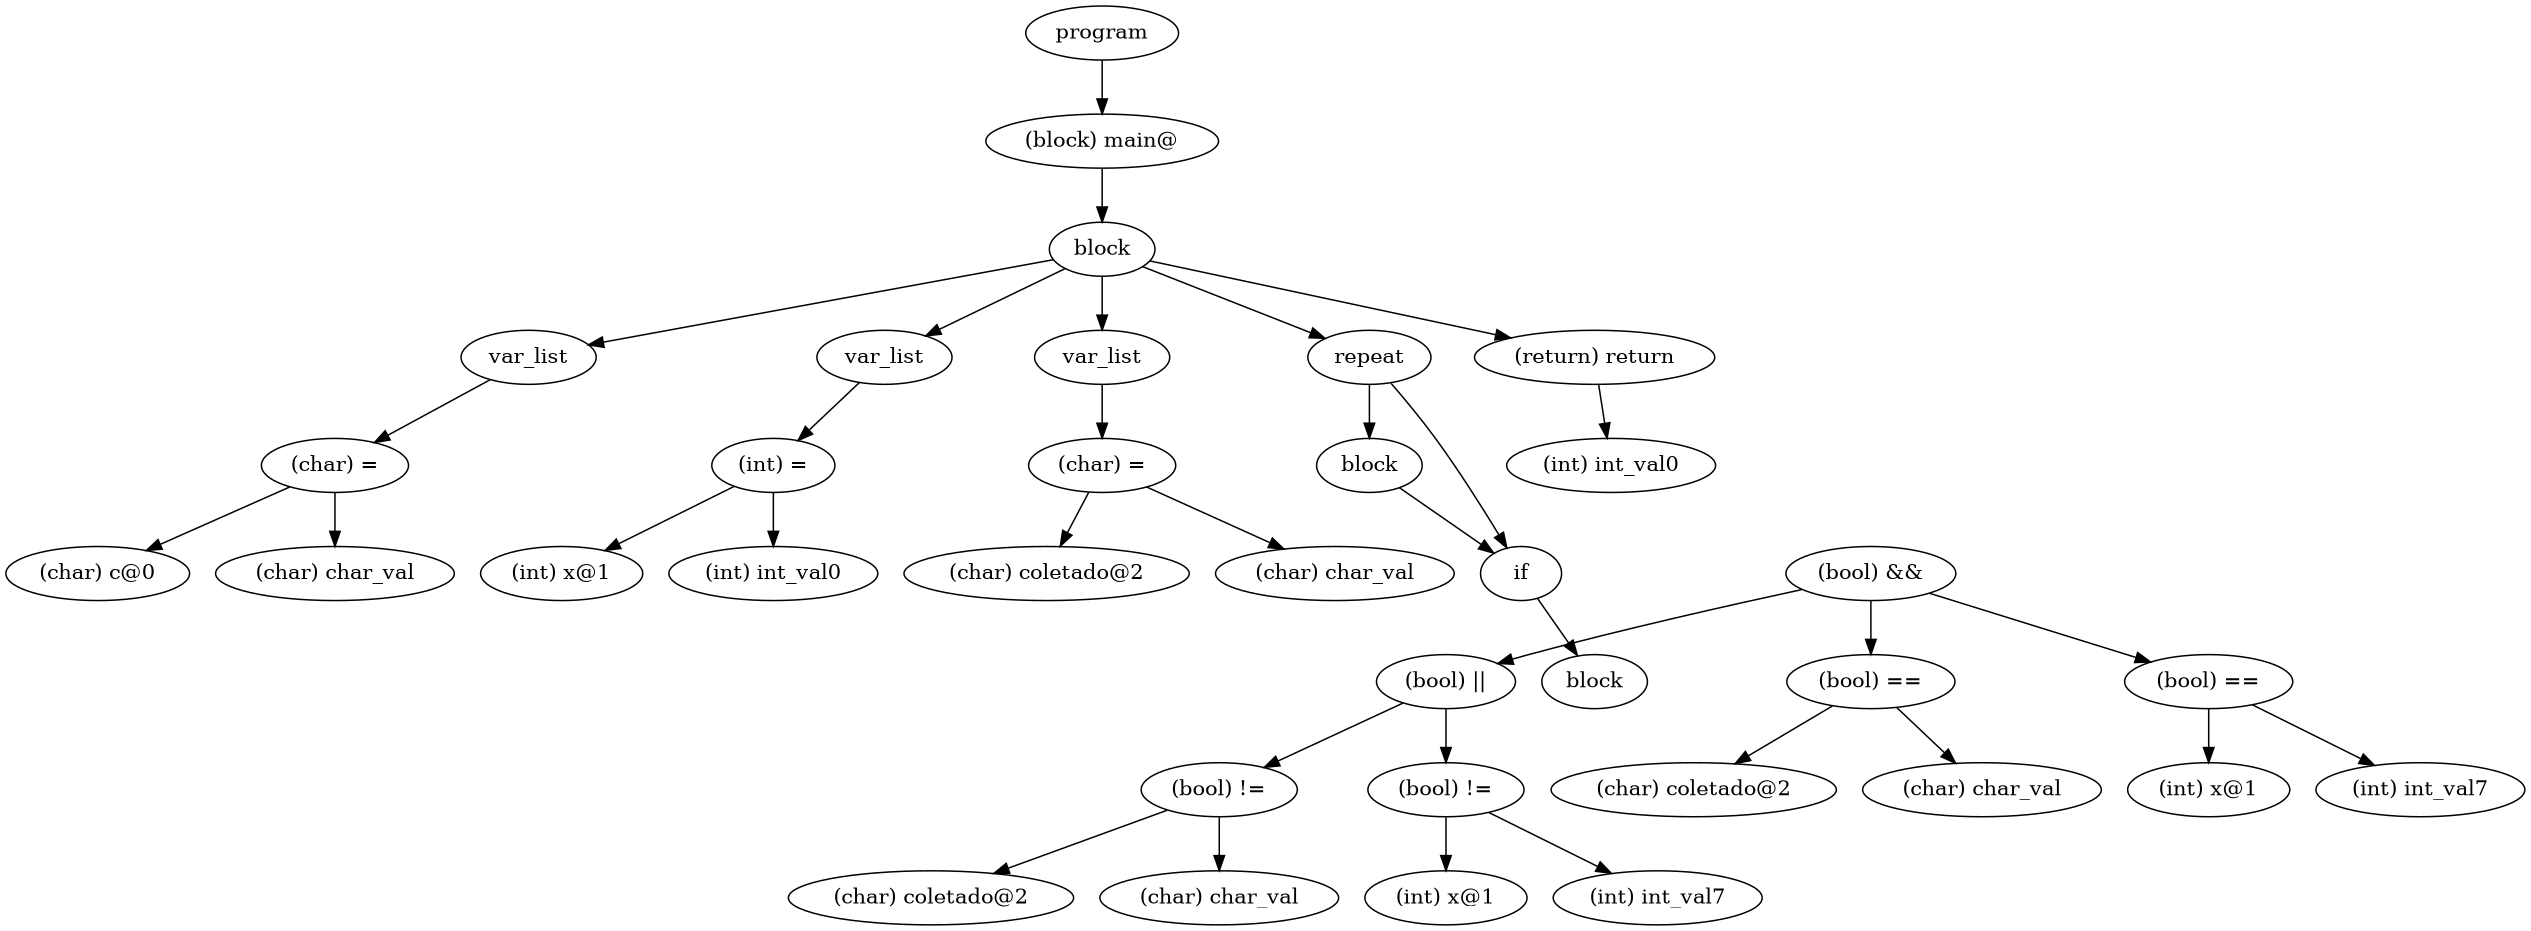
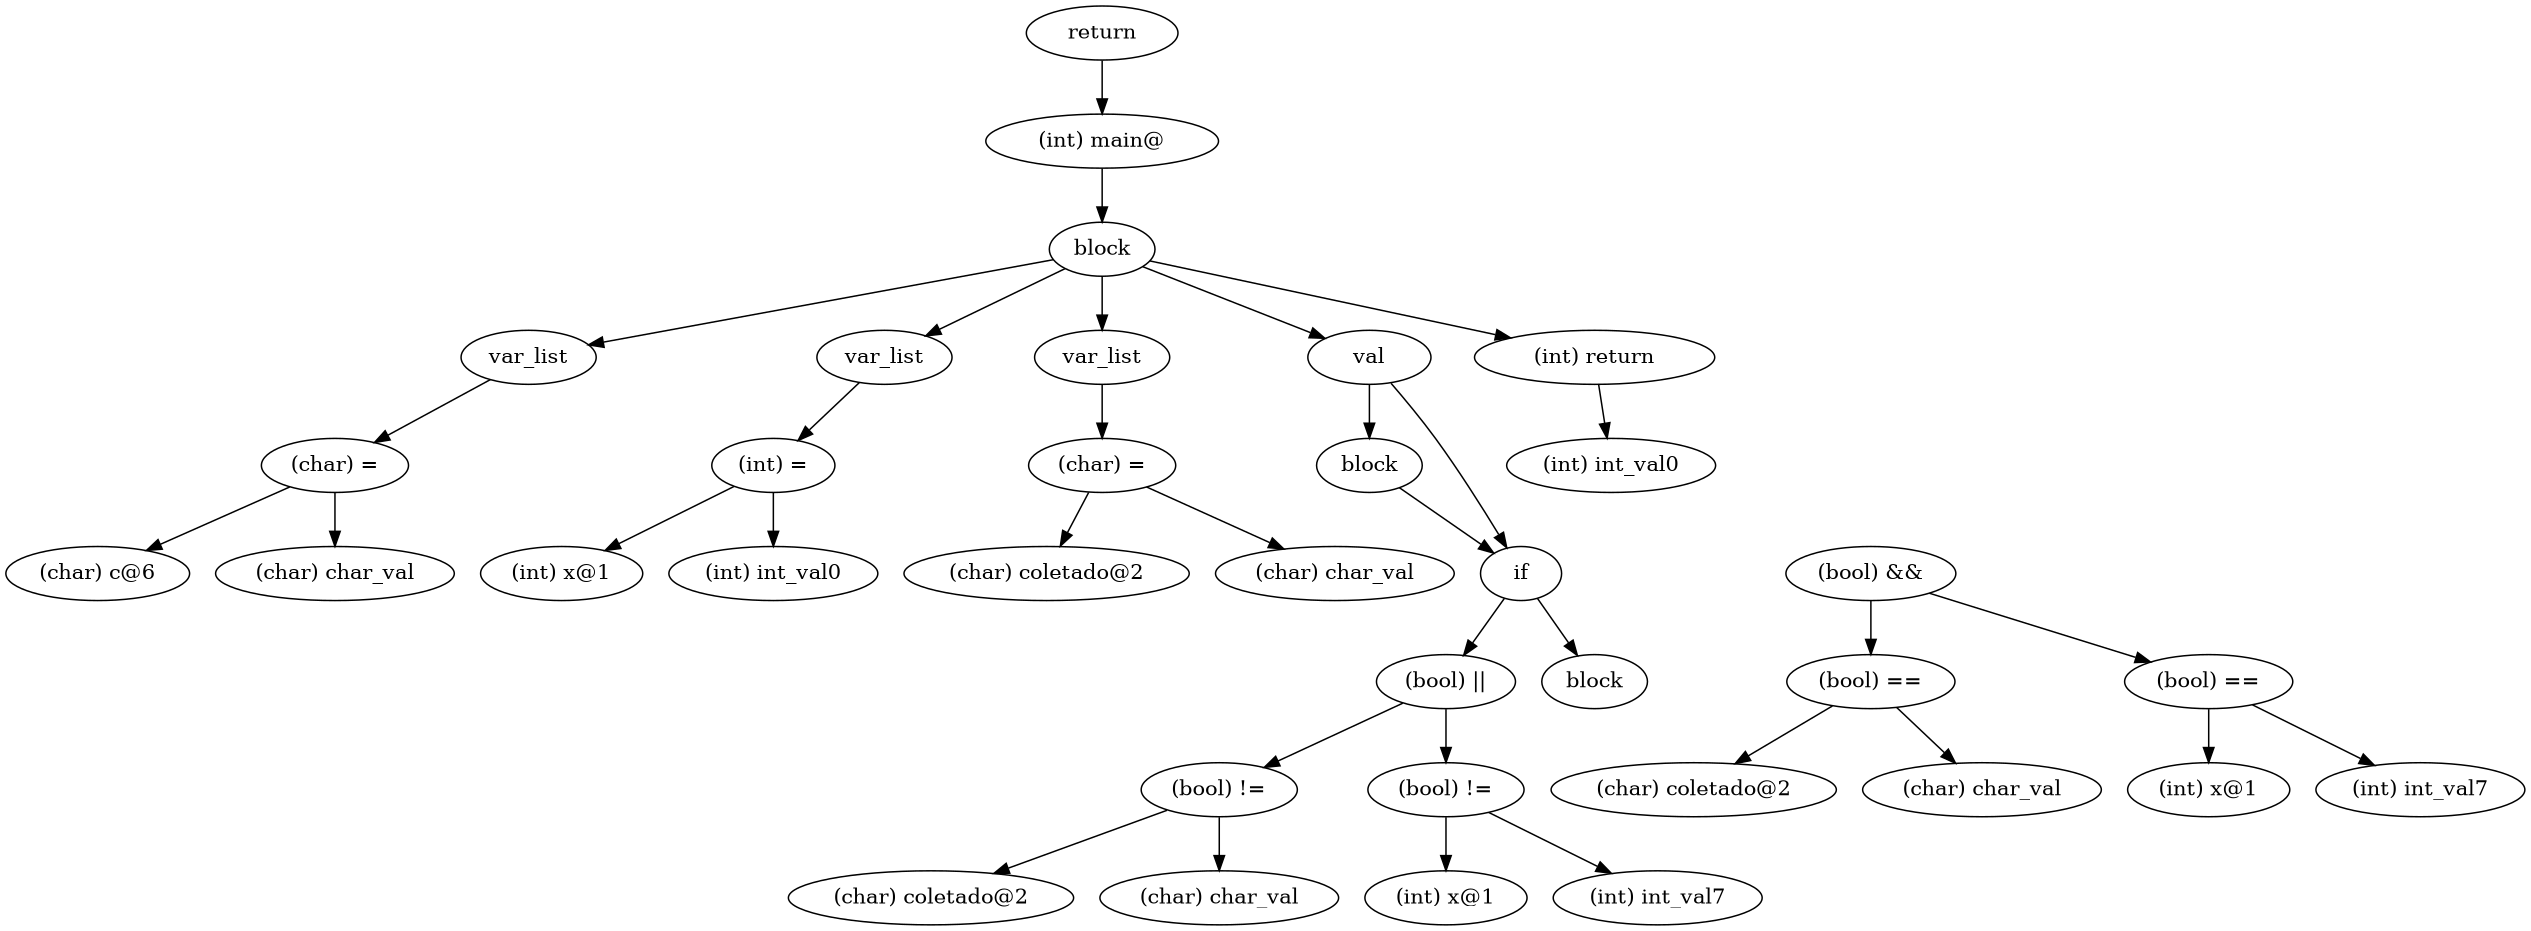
node "program": label "program" -> "return"
node "(block) main@": label "(block) main@" -> "(int) main@"
node "repeat": label "repeat" -> "val"
node "(return) return": label "(return) return" -> "(int) return"
node "(char) c@0": label "(char) c@0" -> "(char) c@6"
edge "(bool) &&" -> "(bool) ||": now "if" -> "(bool) ||"
